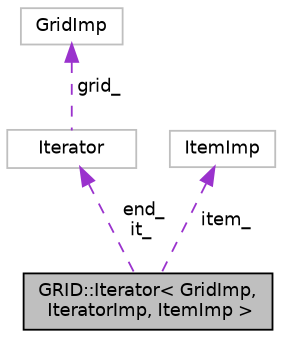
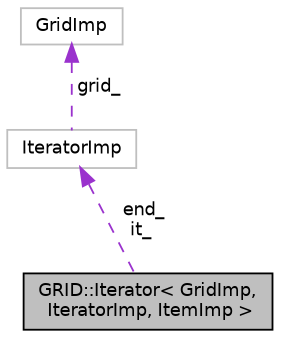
node "Iterator": label "Iterator" -> "IteratorImp"
node "ItemImp": removed
